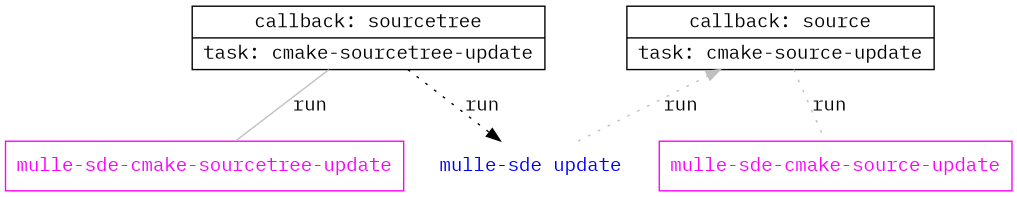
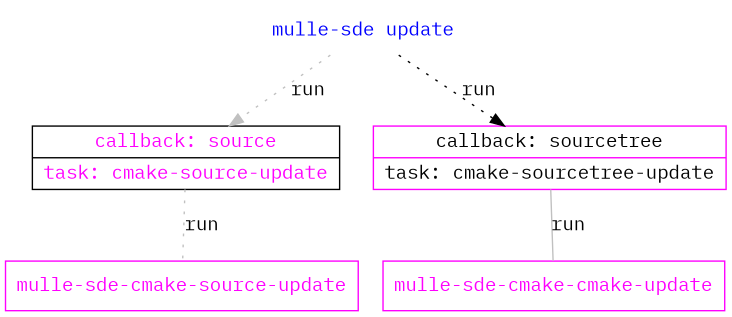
node "callback: sourcetree": color black -> magenta
node "callback: source": fontcolor black -> magenta
edge "callback: sourcetree" -> "mulle-sde update": reversed
node "mulle-sde-cmake-sourcetree-update": label "mulle-sde-cmake-sourcetree-update" -> "mulle-sde-cmake-cmake-update"
